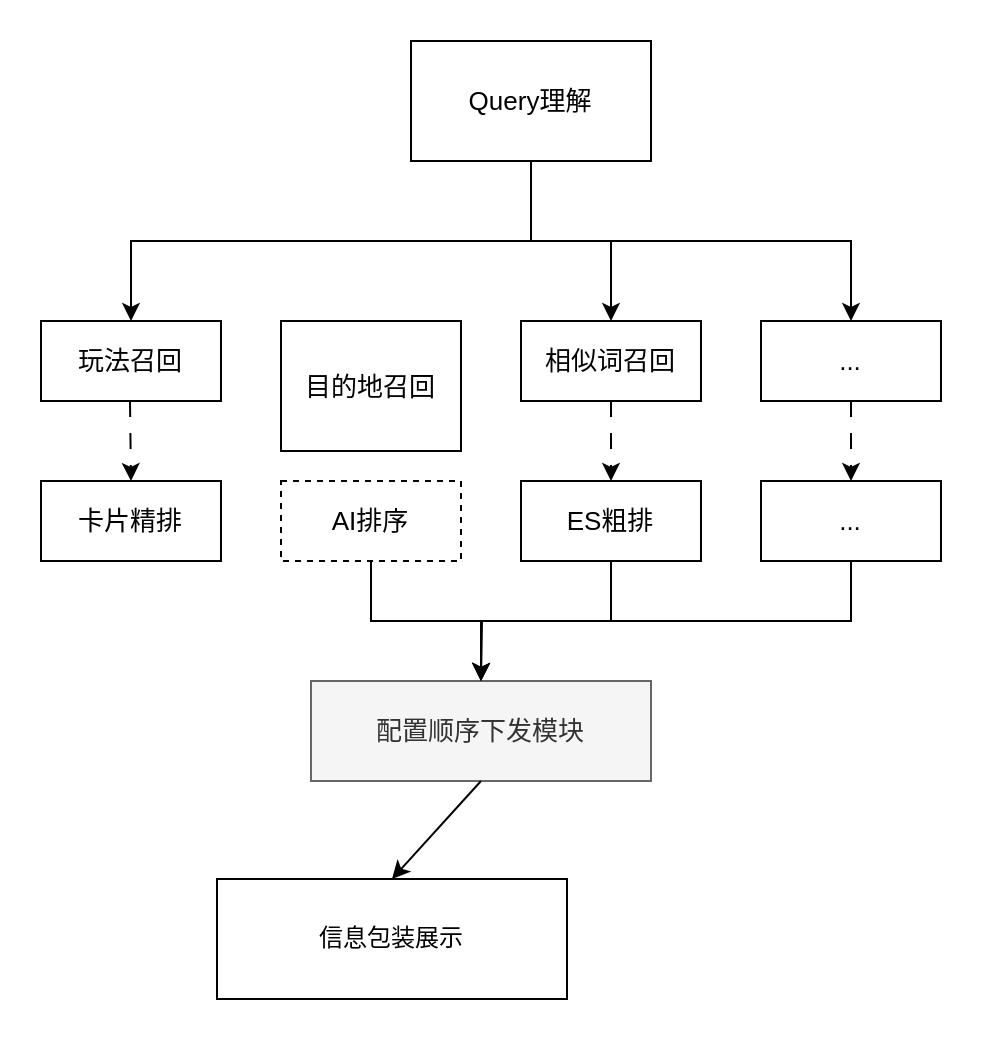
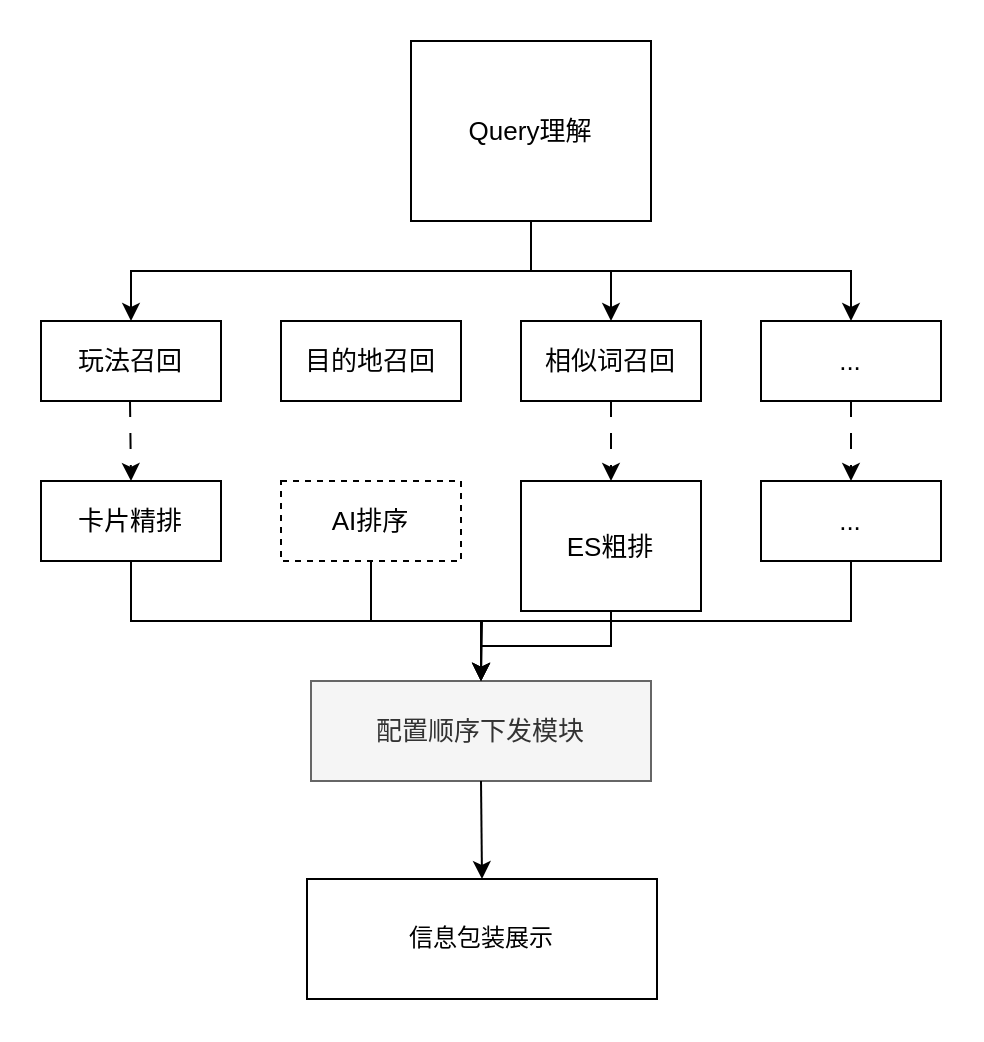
node "Query理解": size 240x120 -> 240x180
node "目的地召回": size 180x130 -> 180x80
node "ES粗排": size 180x80 -> 180x130
edge "卡片精排" -> "配置顺序下发模块": added
node "信息包装展示": moved (392, 939) -> (482, 939)
